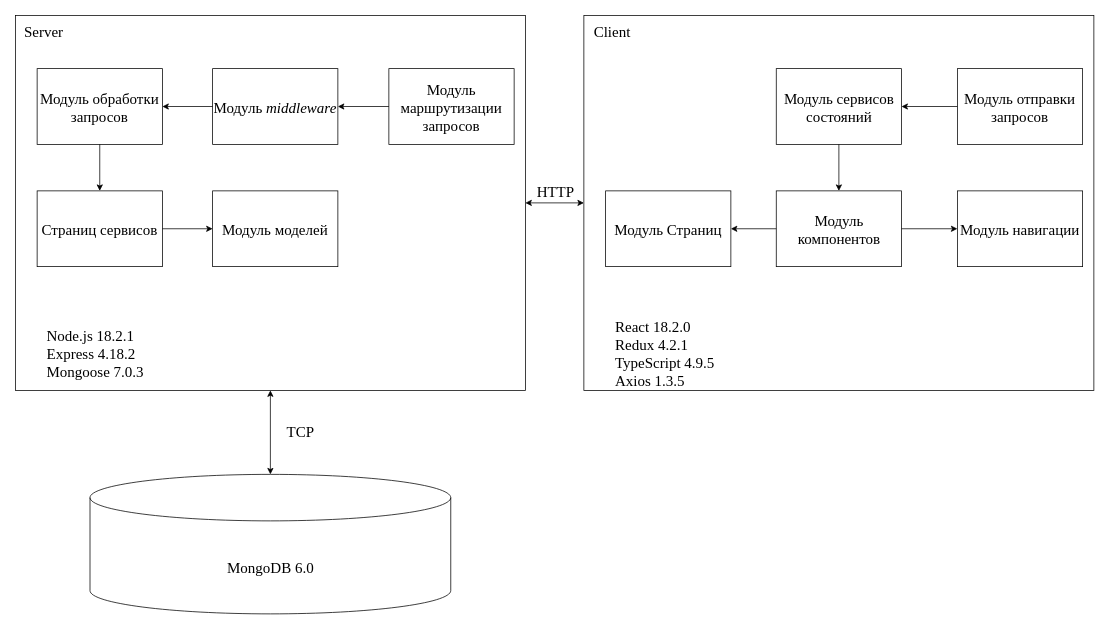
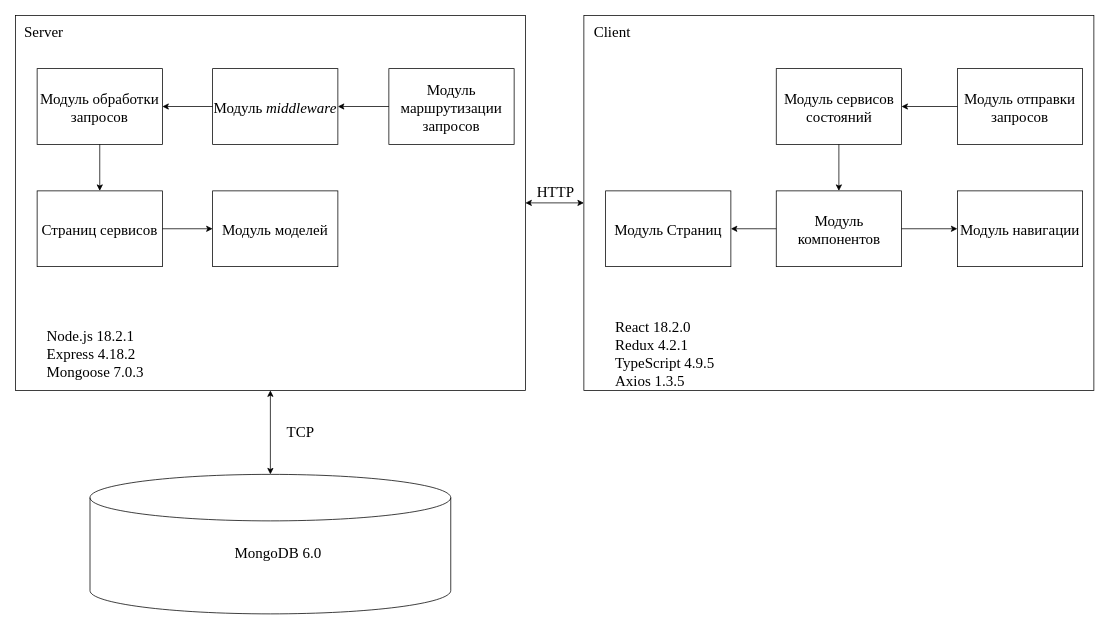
node "MongoDB 6.0": moved (270, 567) -> (278, 552)
